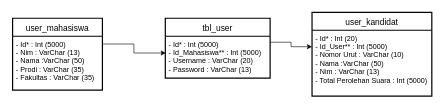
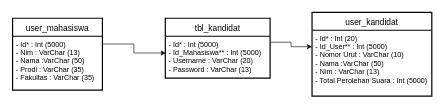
node "tbl_user": label "tbl_user" -> "tbl_kandidat"
